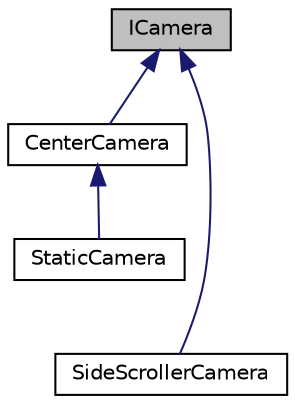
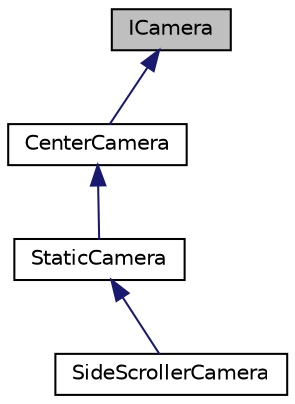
edge "SideScrollerCamera" -> "ICamera": now "SideScrollerCamera" -> "StaticCamera"
